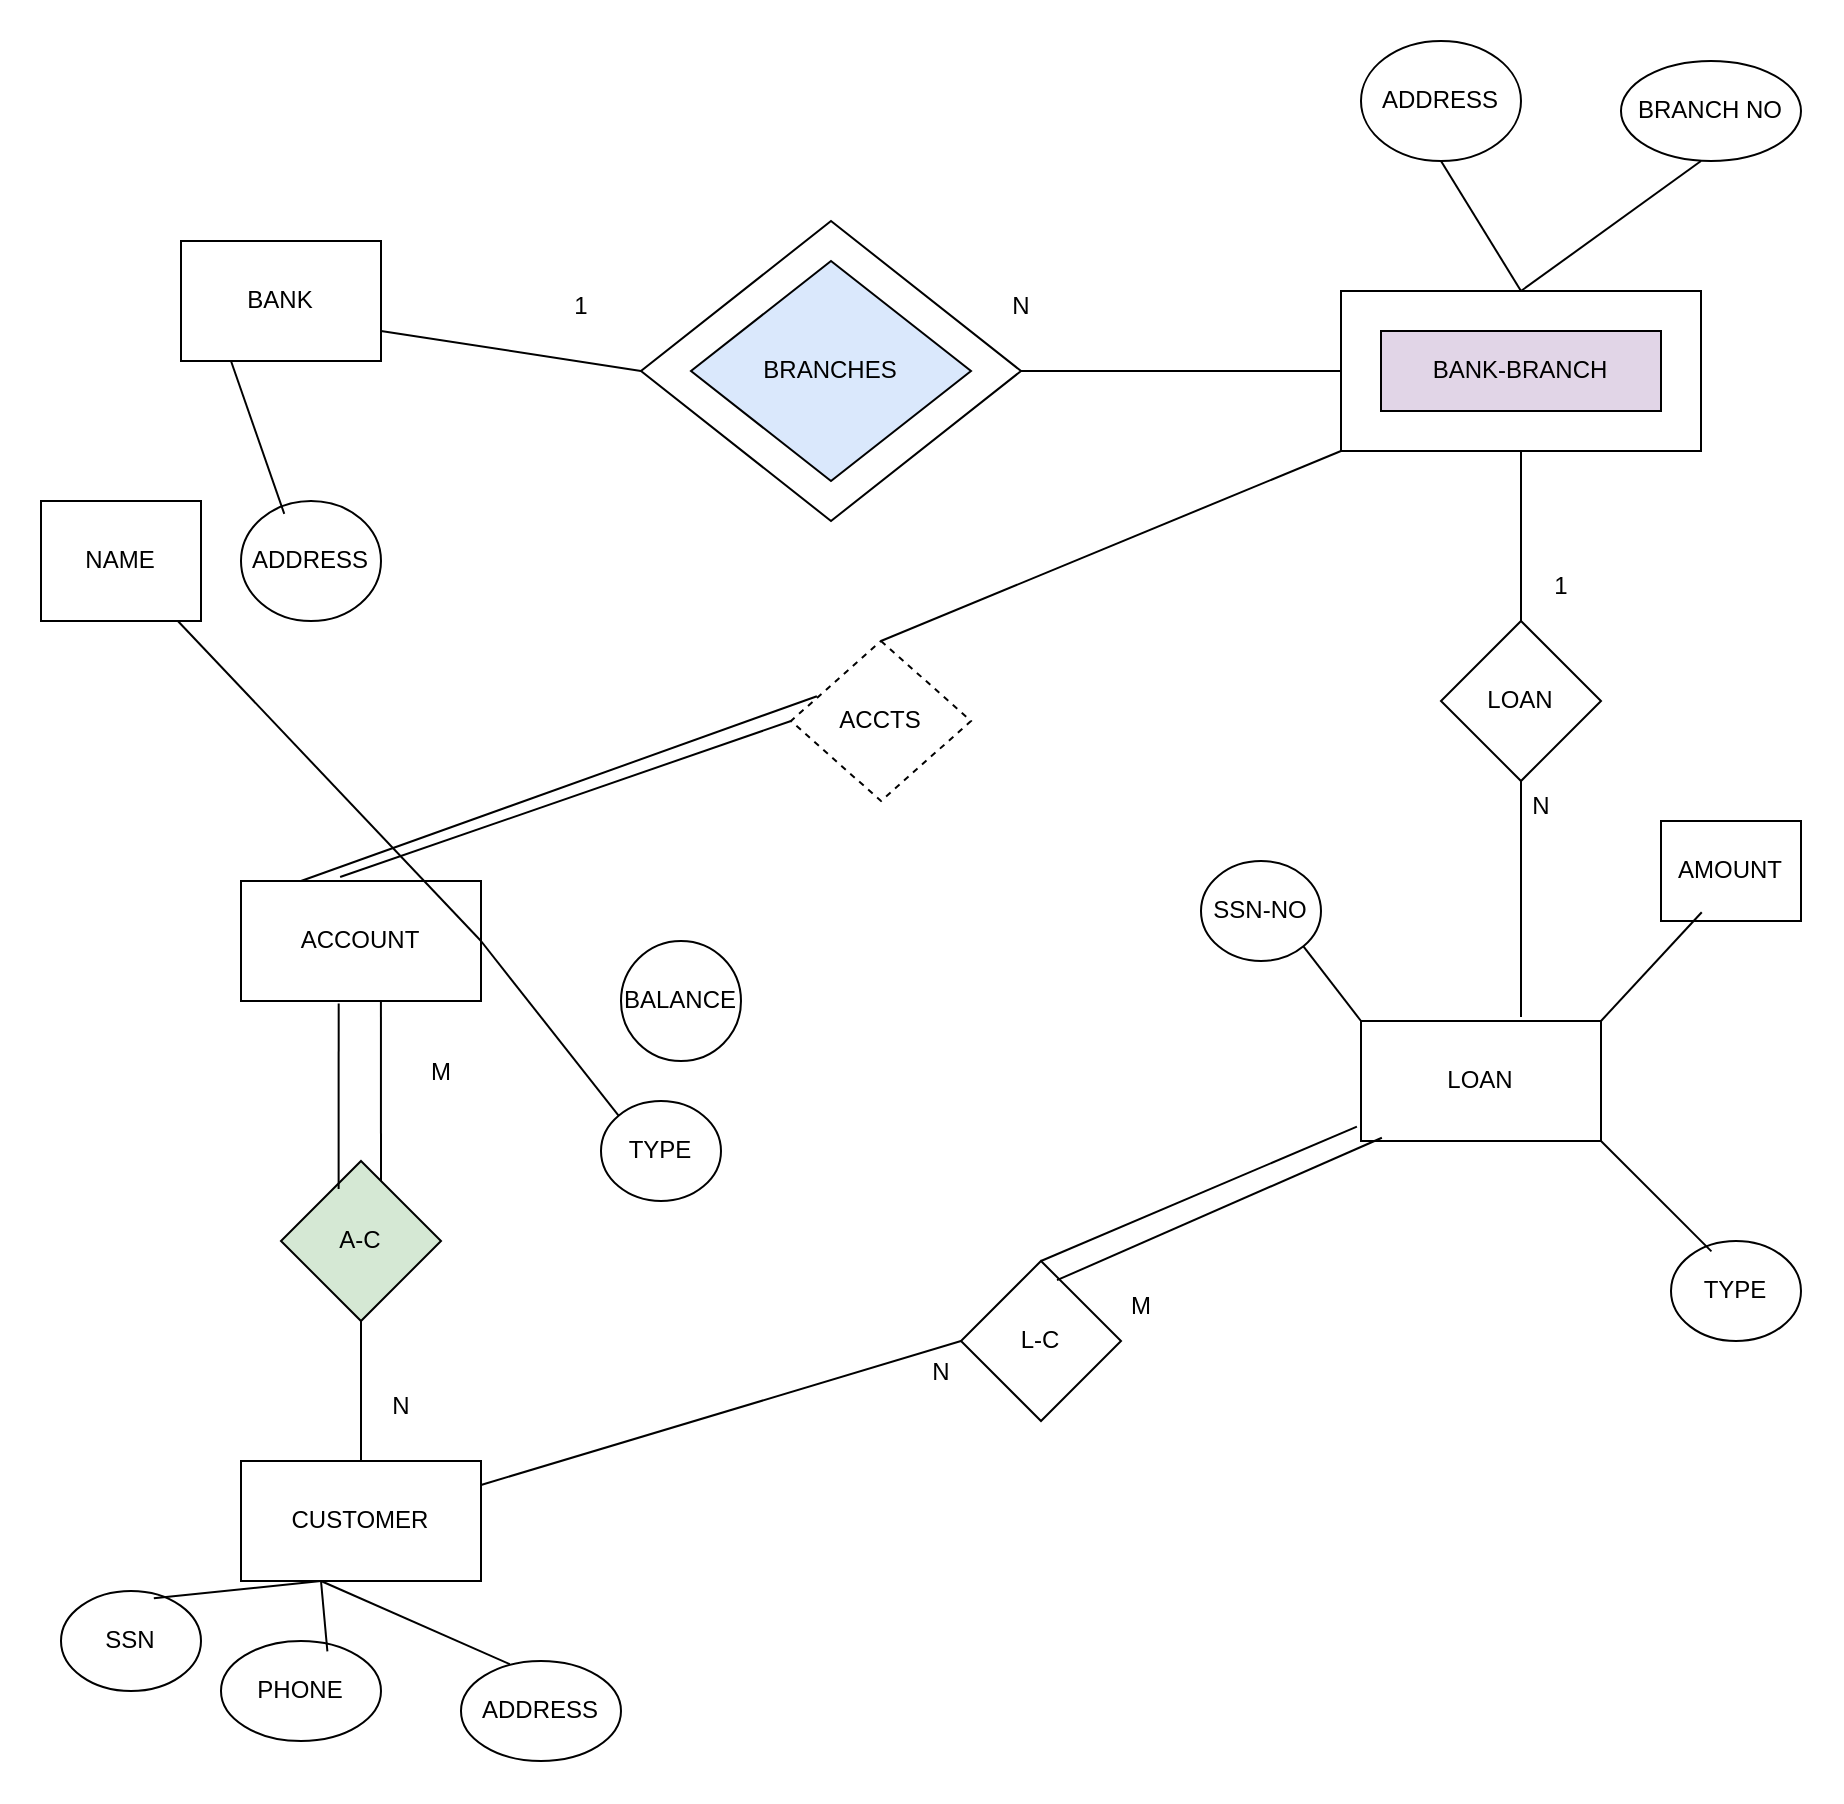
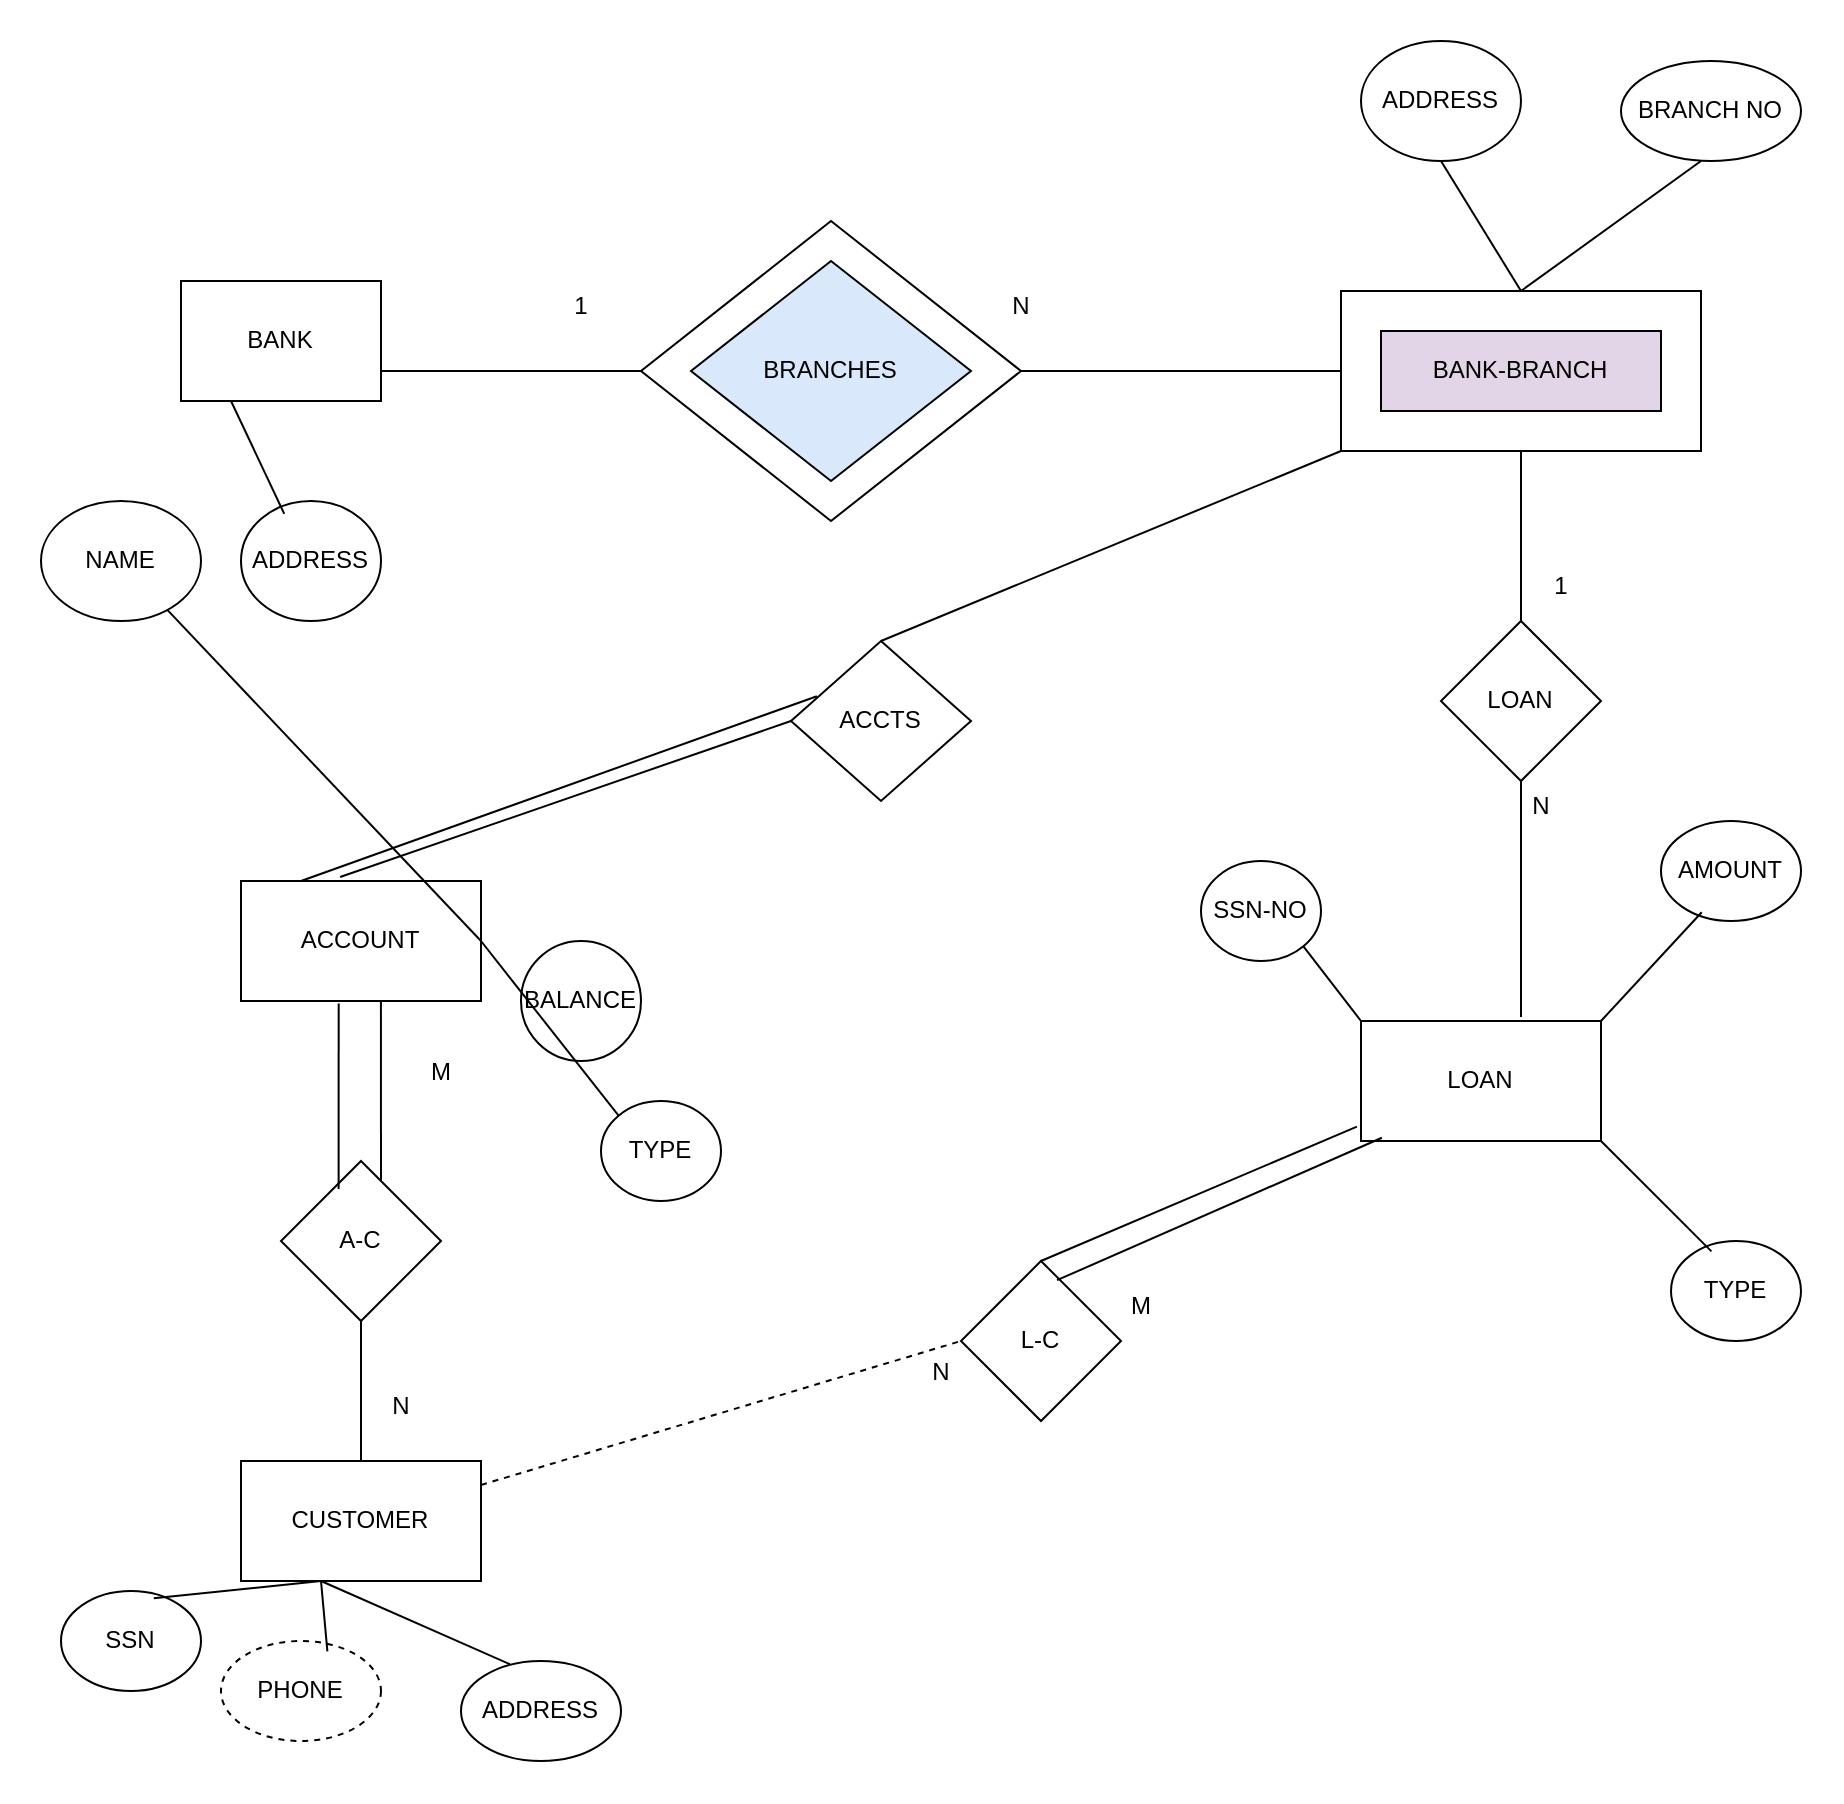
node "BANK": moved (281, 301) -> (281, 341)
node "NAME": shape rectangle -> ellipse
node "ACCTS": style dashed -> solid
node "AMOUNT": shape rectangle -> ellipse
node "BALANCE": moved (681, 1001) -> (581, 1001)
node "A-C": fillcolor #d5e8d4 -> #ffffff
edge "L-C" -- "CUSTOMER": style solid -> dashed
node "PHONE": style solid -> dashed
